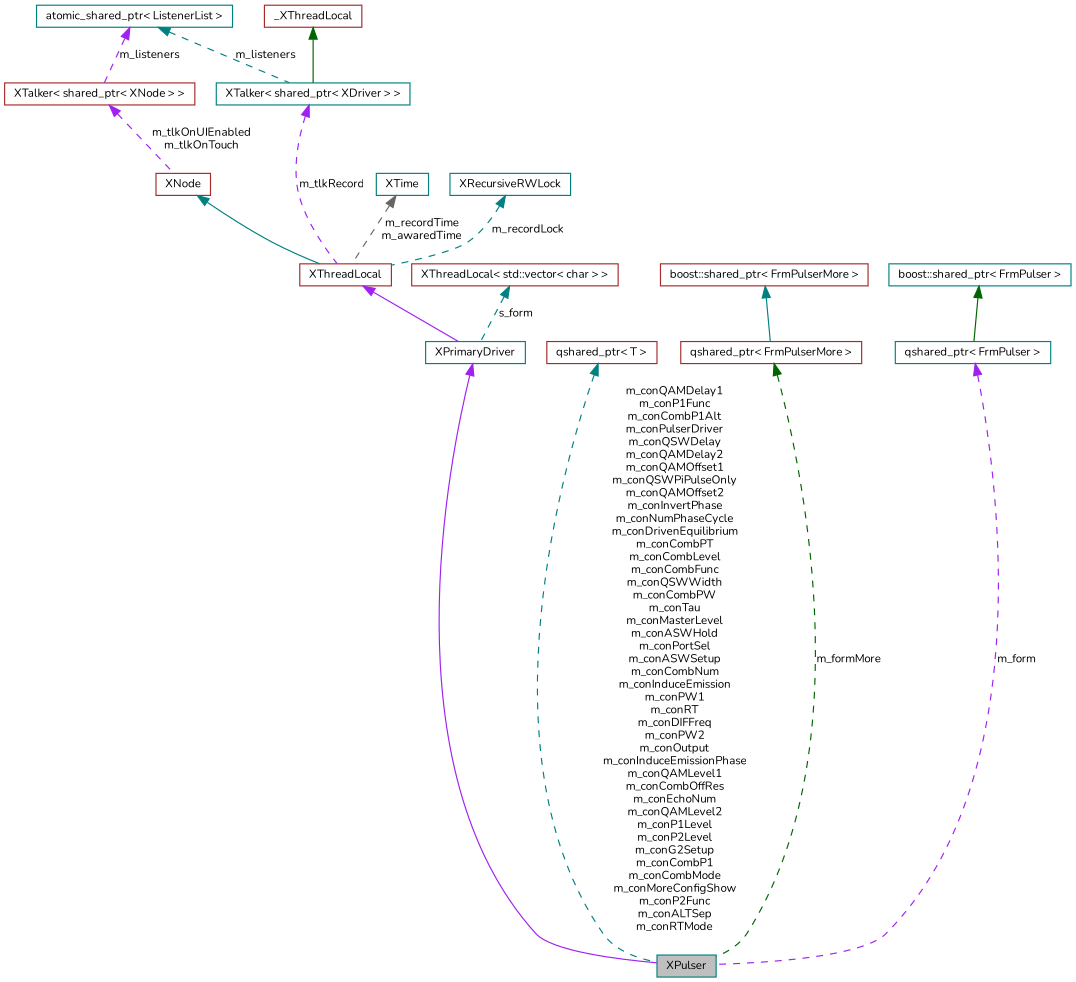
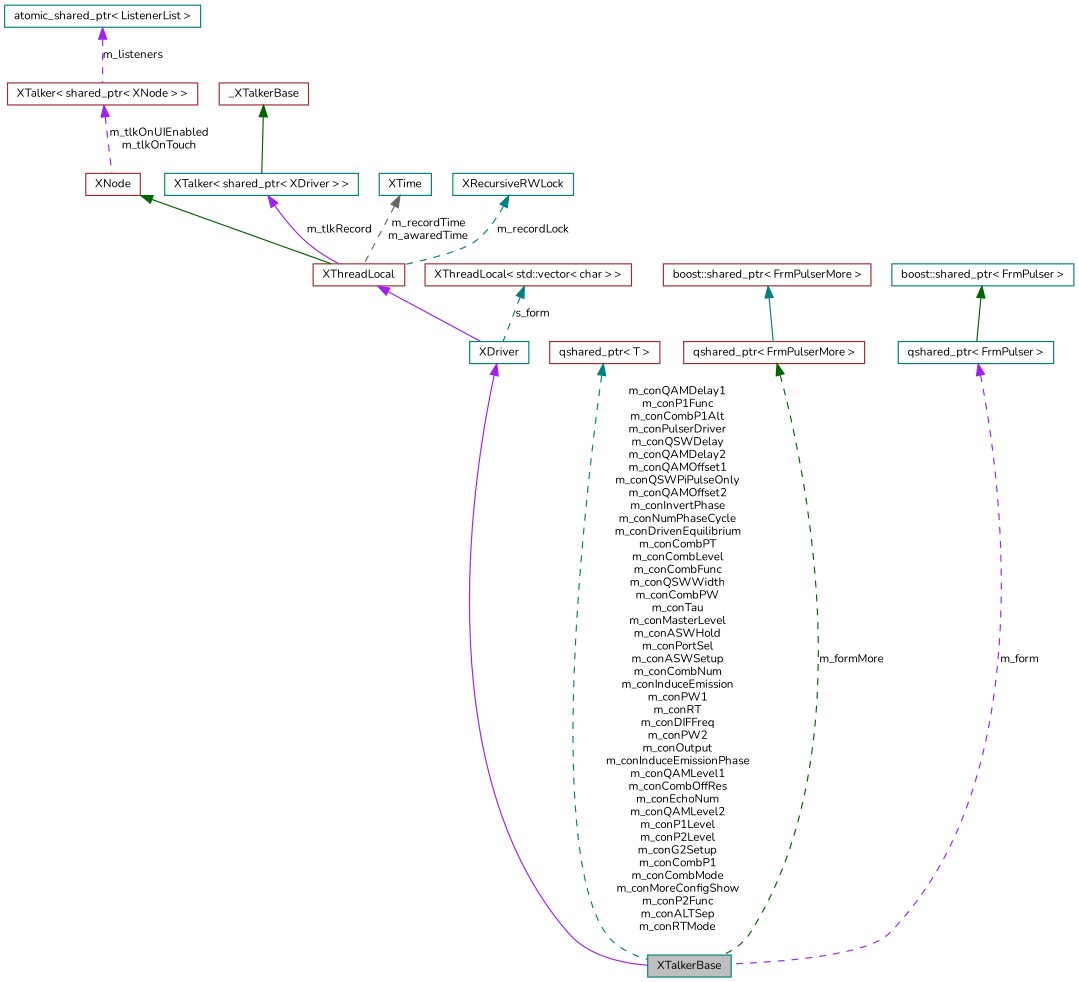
node "_XThreadLocal": label "_XThreadLocal" -> "_XTalkerBase"
edge "XTalker< shared_ptr< XDriver > >" -> "atomic_shared_ptr< ListenerList >": removed, label "m_listeners"
edge "XThreadLocal" -> "XTalker< shared_ptr< XDriver > >": style dashed -> solid
edge "XThreadLocal" -> "XNode": color teal -> darkgreen
node "XPrimaryDriver": label "XPrimaryDriver" -> "XDriver"
node "XPulser": label "XPulser" -> "XTalkerBase"
